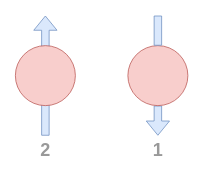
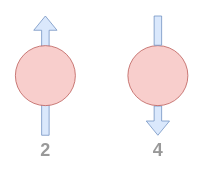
node "1": label "1" -> "4"
